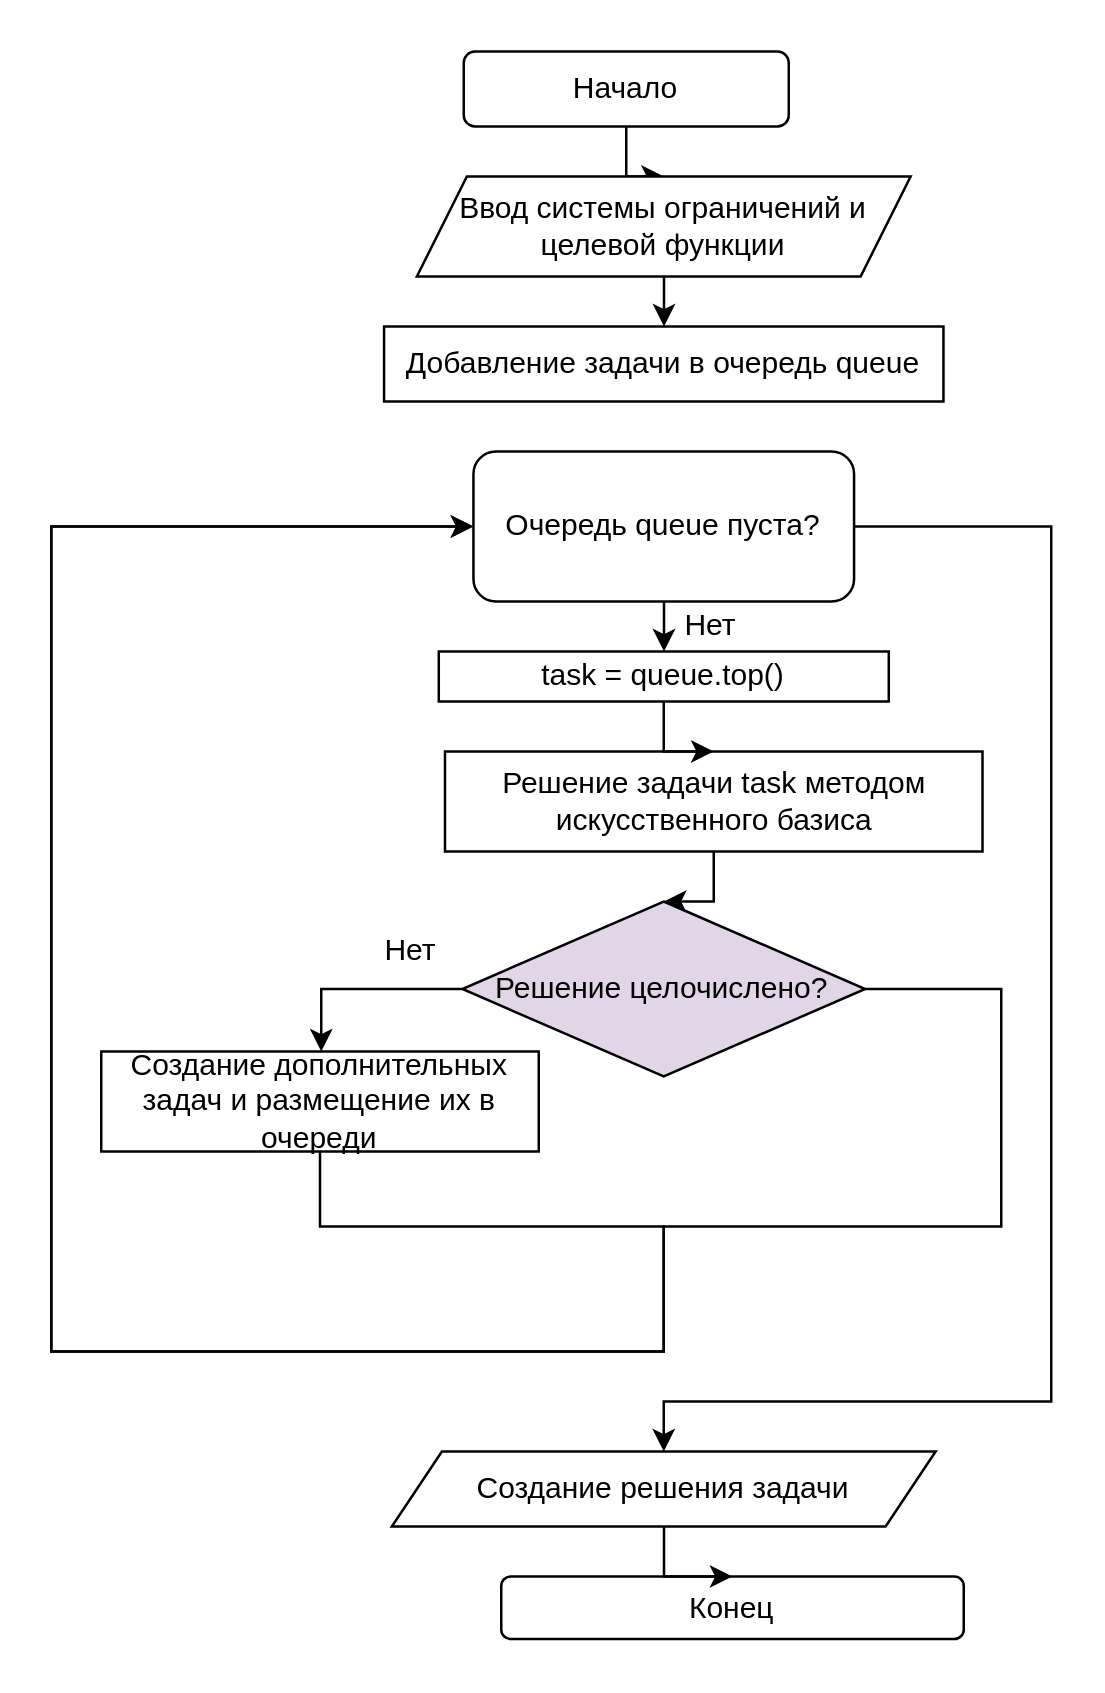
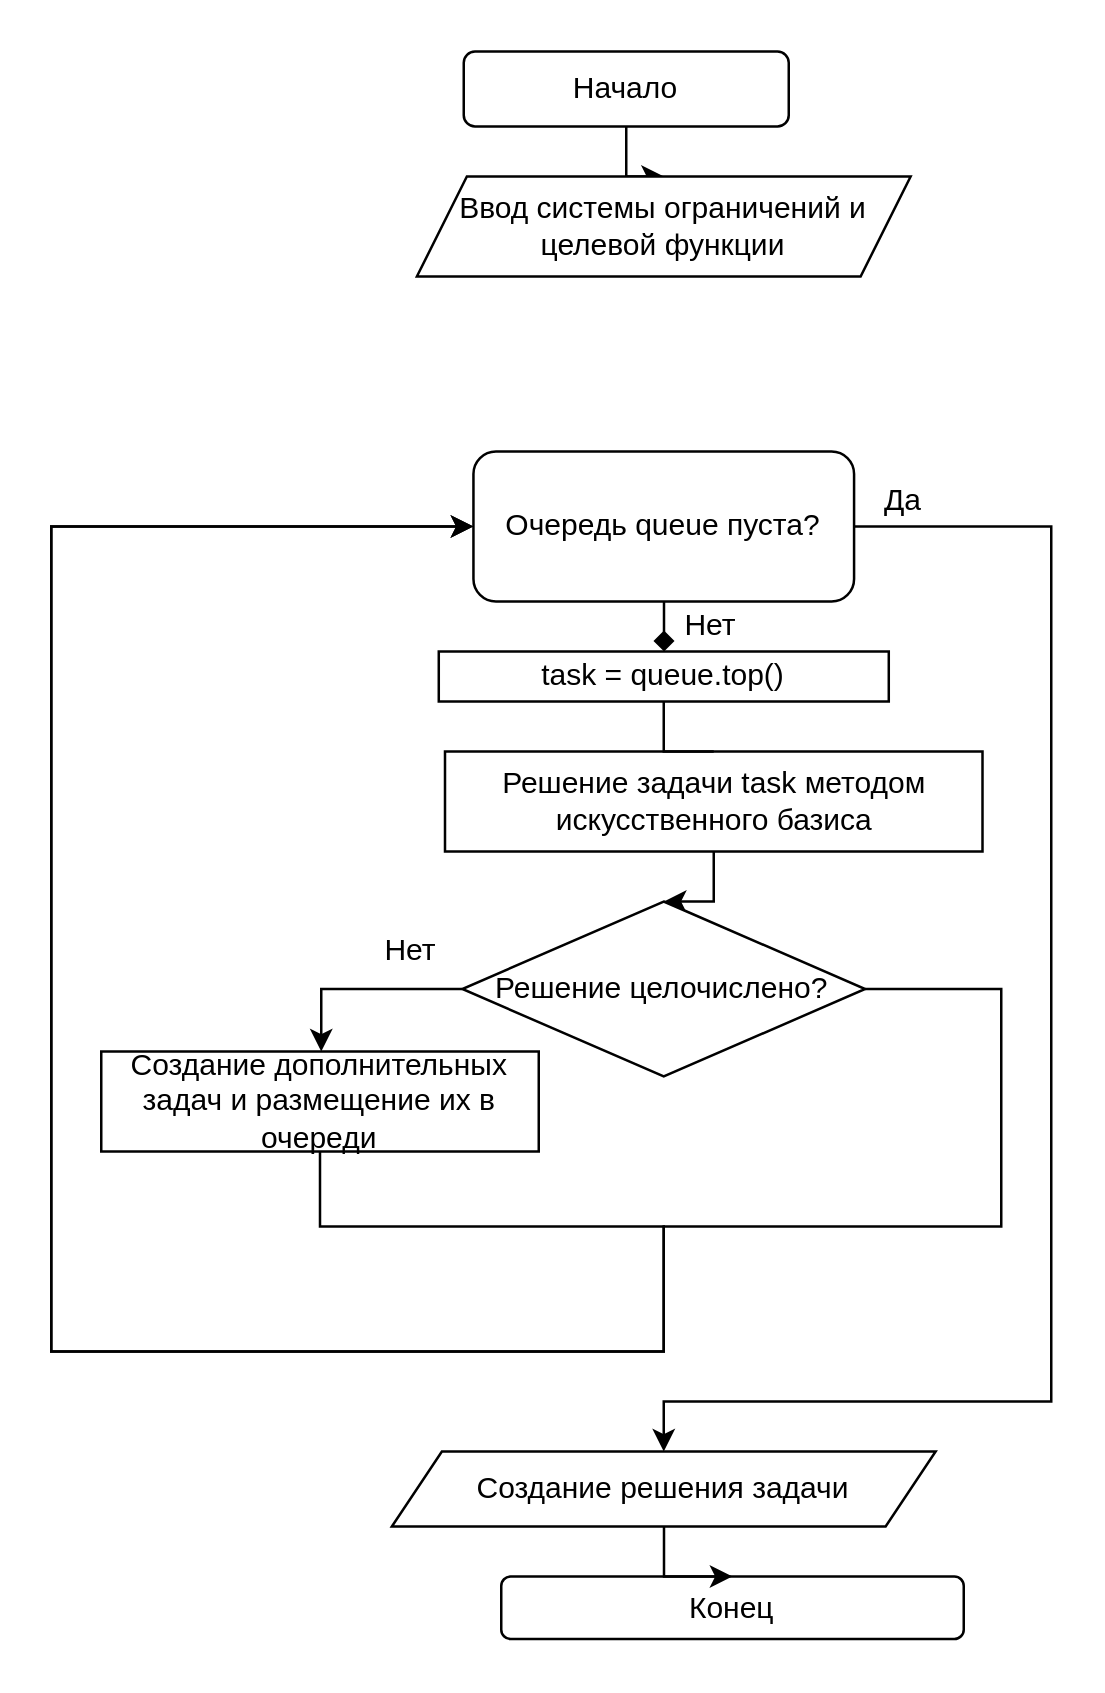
edge "Ввод системы ограничений и целевой функции" -> "Добавление задачи в очередь queue": removed
node "Добавление задачи в очередь queue": removed
node "Да": added
edge "Очередь queue пуста?" -> "task = queue.top()": arrowhead classic -> diamond
edge "task = queue.top()" -> "Решение задачи task методом искусственного базиса": arrowhead classic -> none
node "Решение целочислено?": fillcolor #e1d5e7 -> #ffffff
